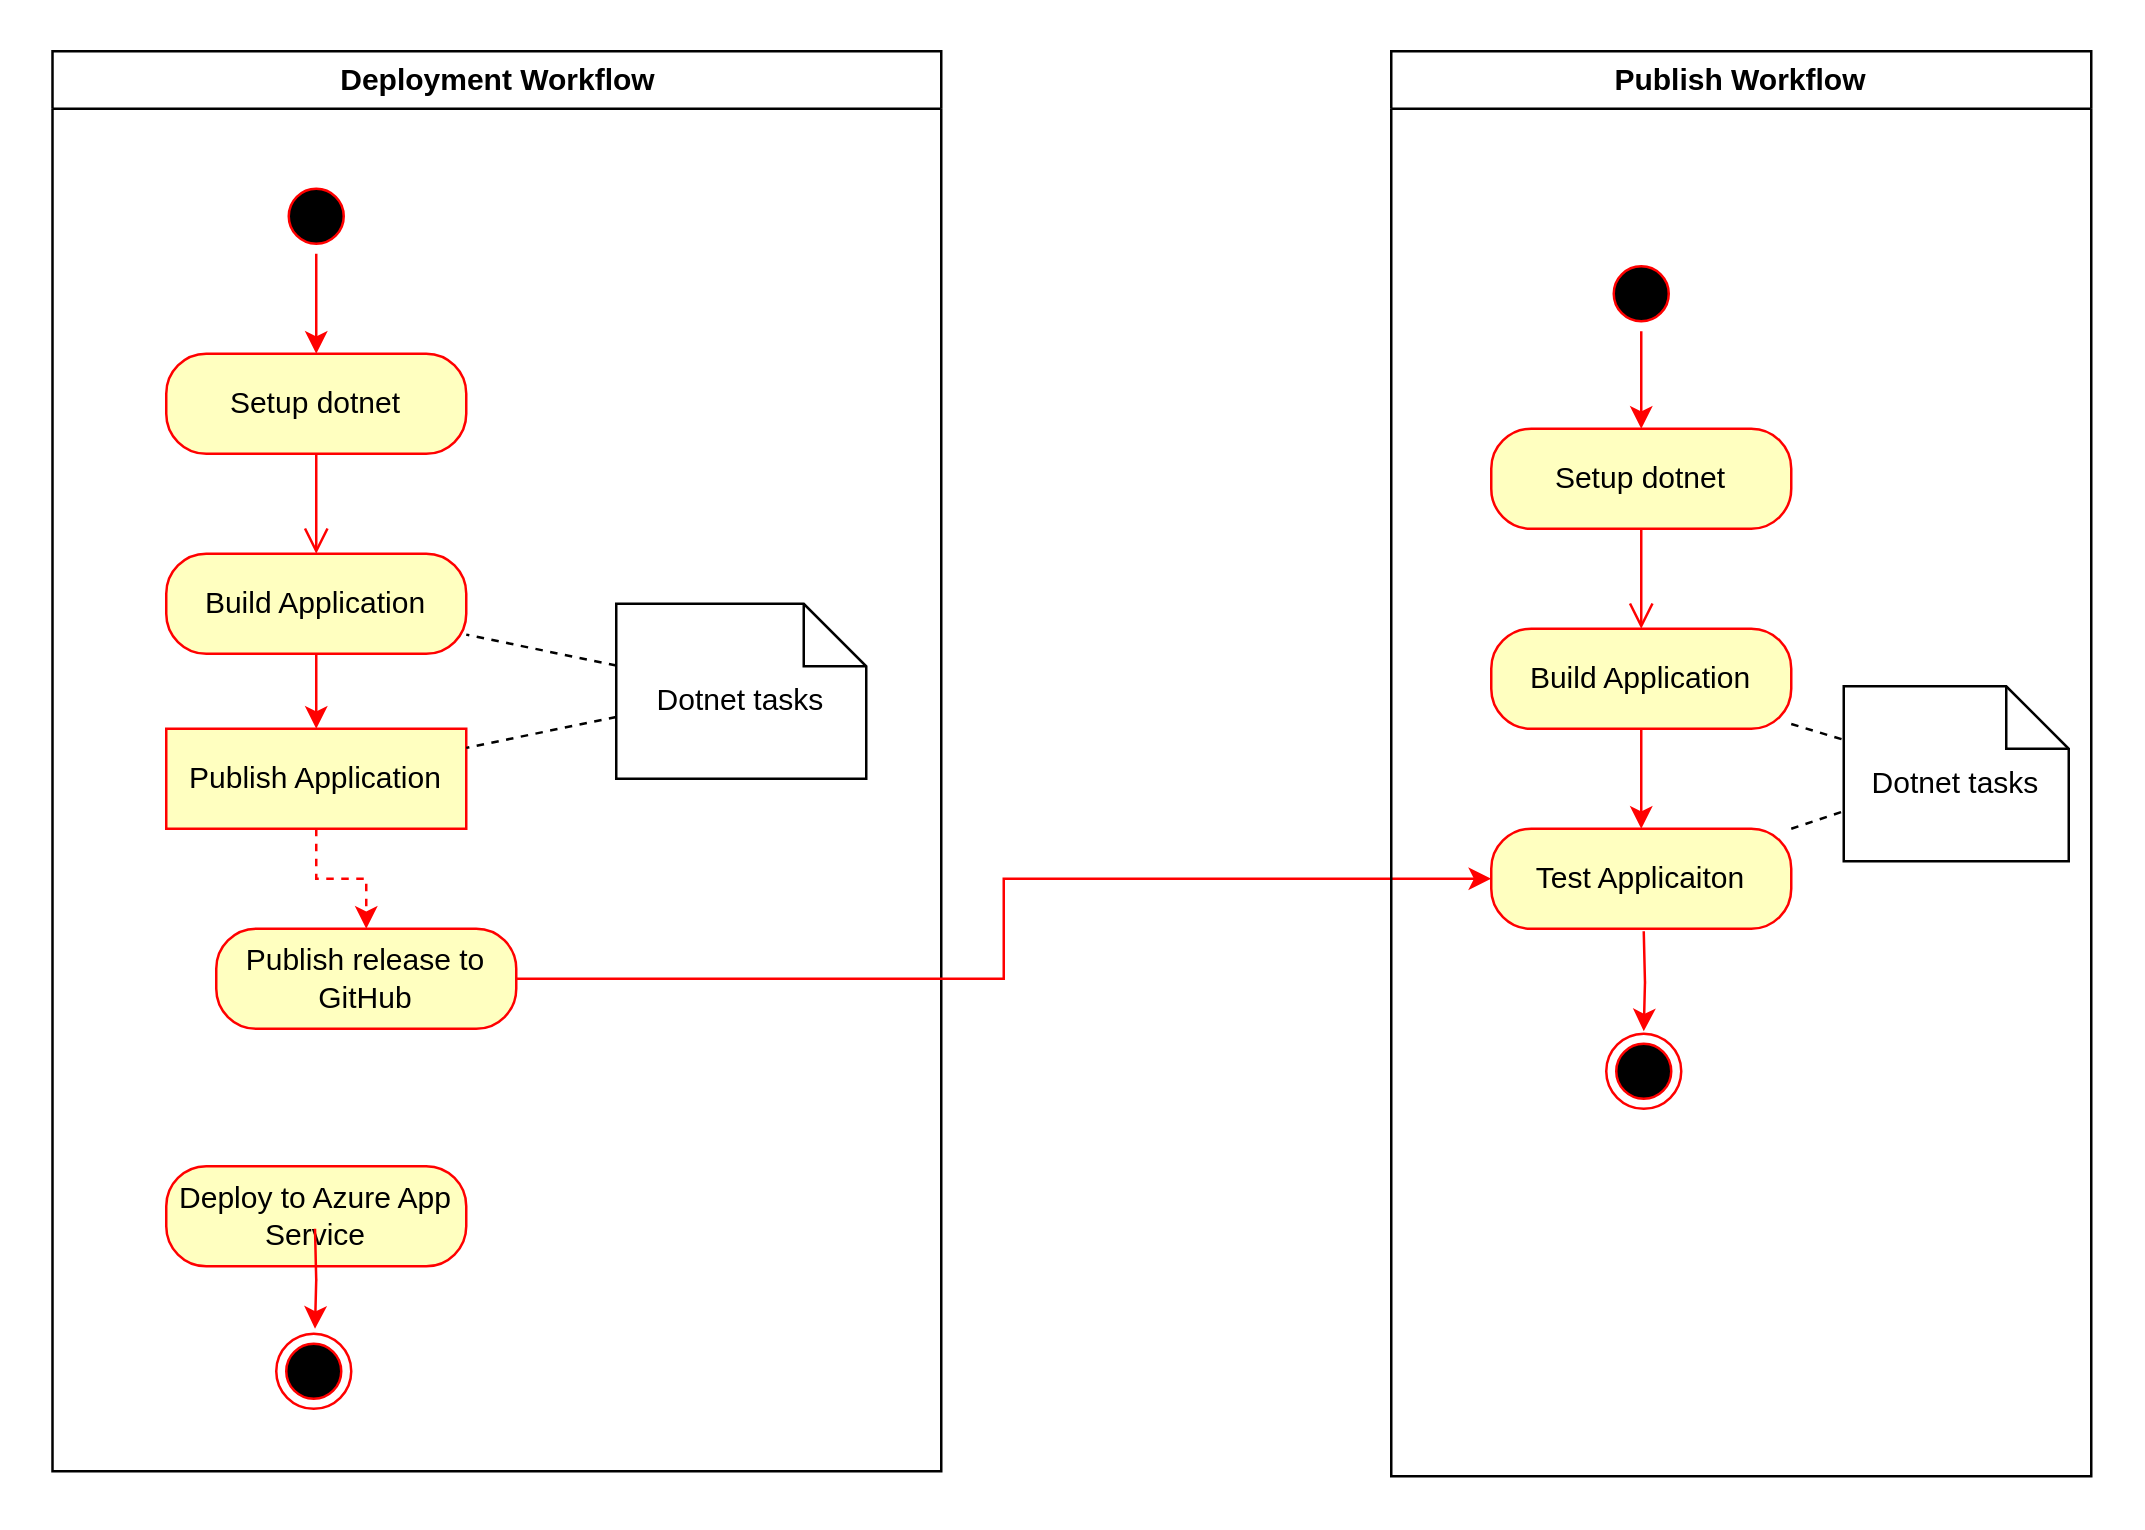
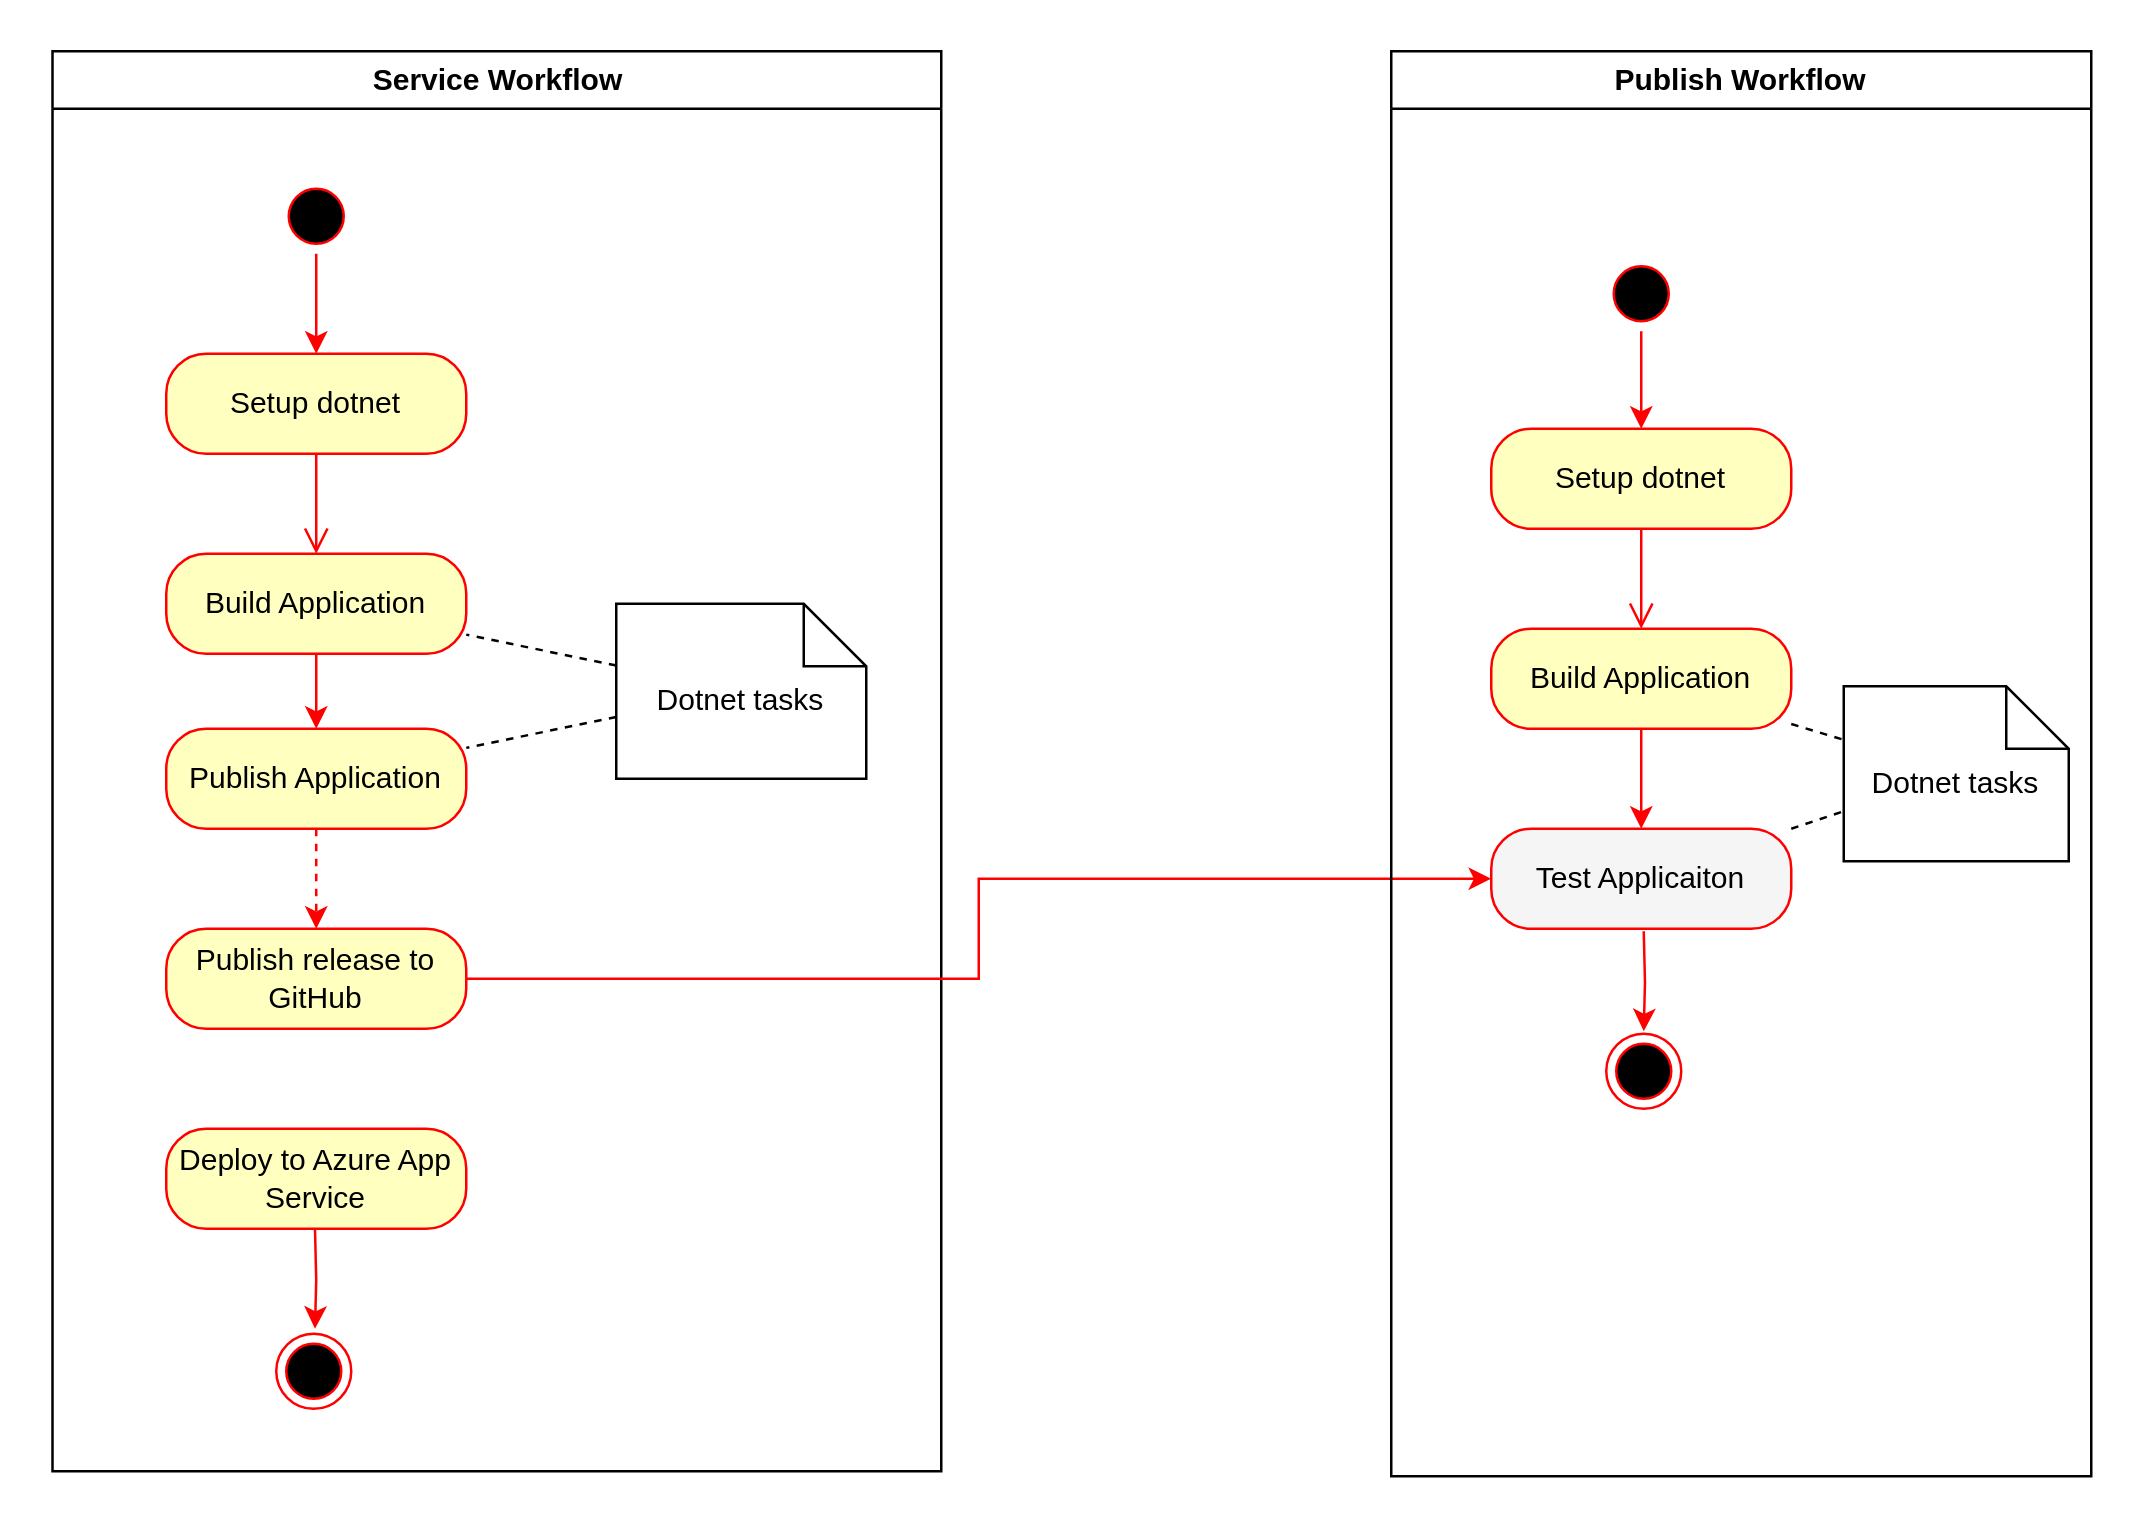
node "Deployment Workflow": label "Deployment Workflow" -> "Service Workflow"
node "Publish Application": shape rectangle -> rounded rectangle
node "Test Applicaiton": fillcolor #ffffc0 -> #f5f5f5
node "Publish release to GitHub": moved (366, 979) -> (316, 979)
node "Deploy to Azure App Service": moved (316, 1216) -> (316, 1179)
